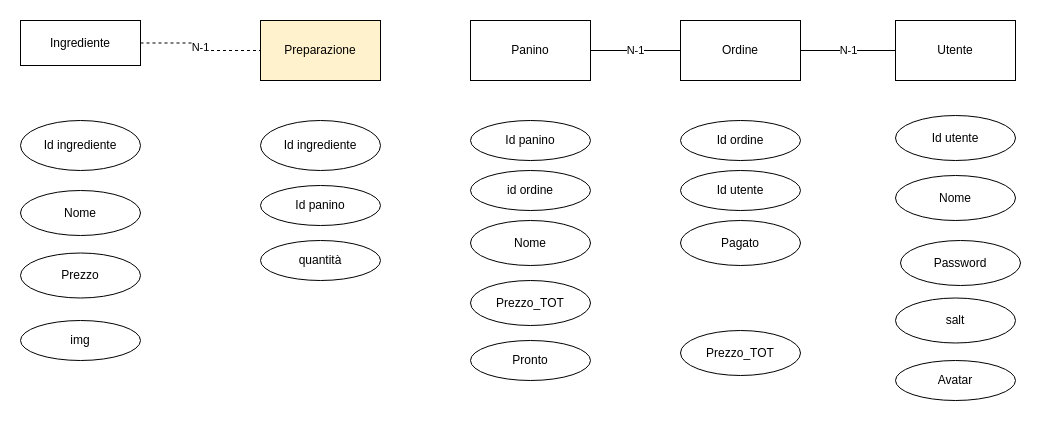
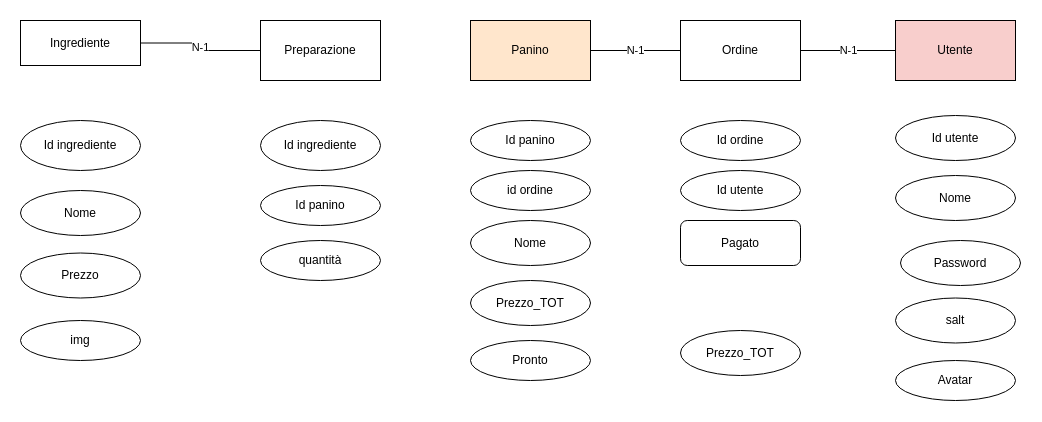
edge "Ingrediente" -- "Preparazione": style dashed -> solid
node "Preparazione": fillcolor #fff2cc -> #ffffff
node "Panino": fillcolor #ffffff -> #ffe6cc
node "Utente": fillcolor #ffffff -> #f8cecc
node "Pagato": shape ellipse -> rounded rectangle
